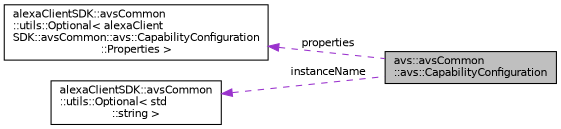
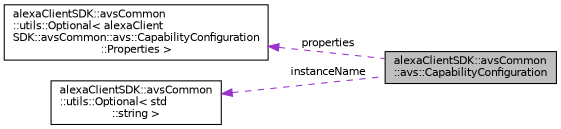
node "avs::avsCommon ::avs::CapabilityConfiguration": label "avs::avsCommon ::avs::CapabilityConfiguration" -> "alexaClientSDK::avsCommon ::avs::CapabilityConfiguration"
